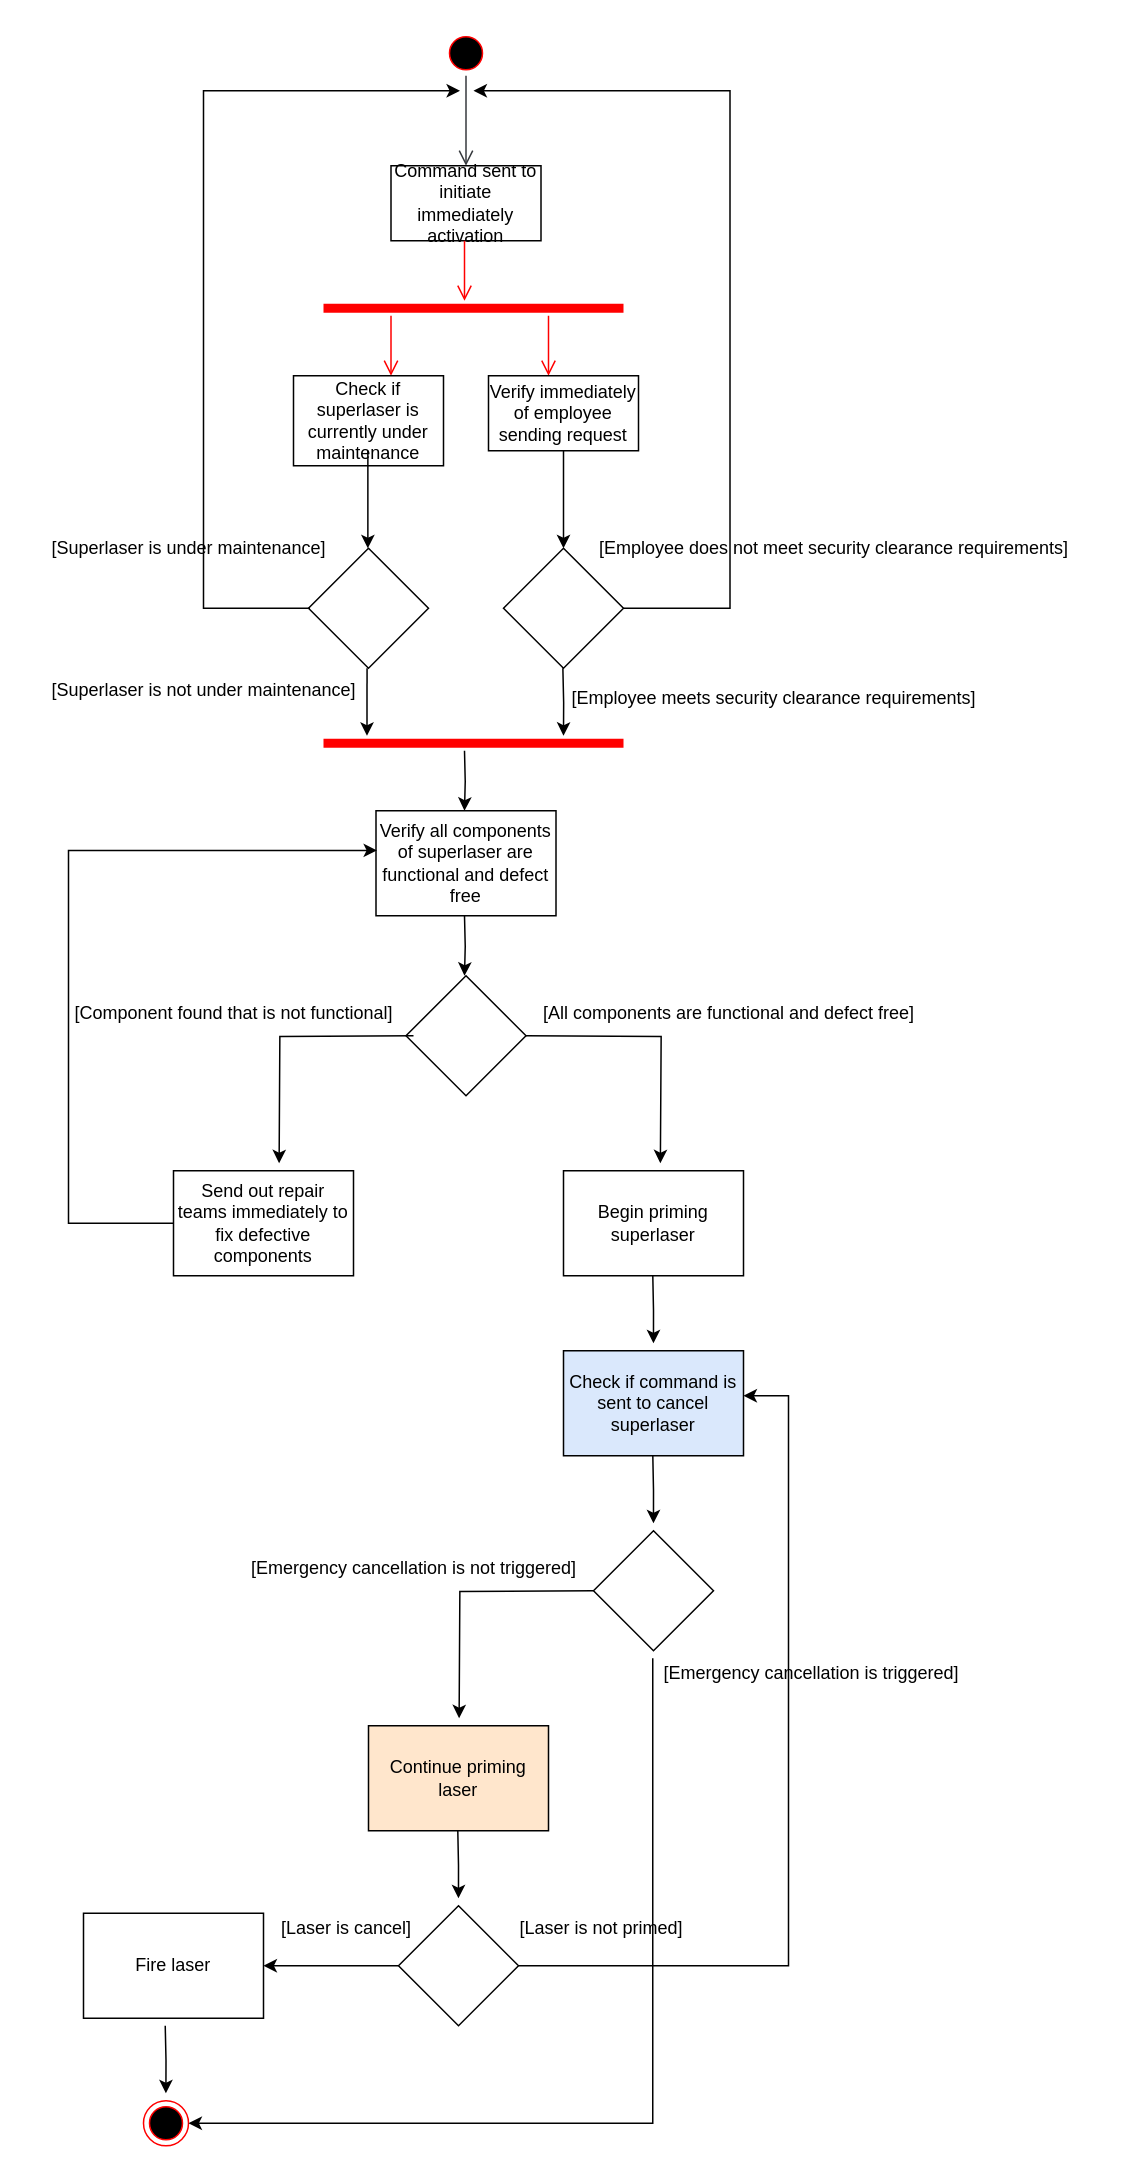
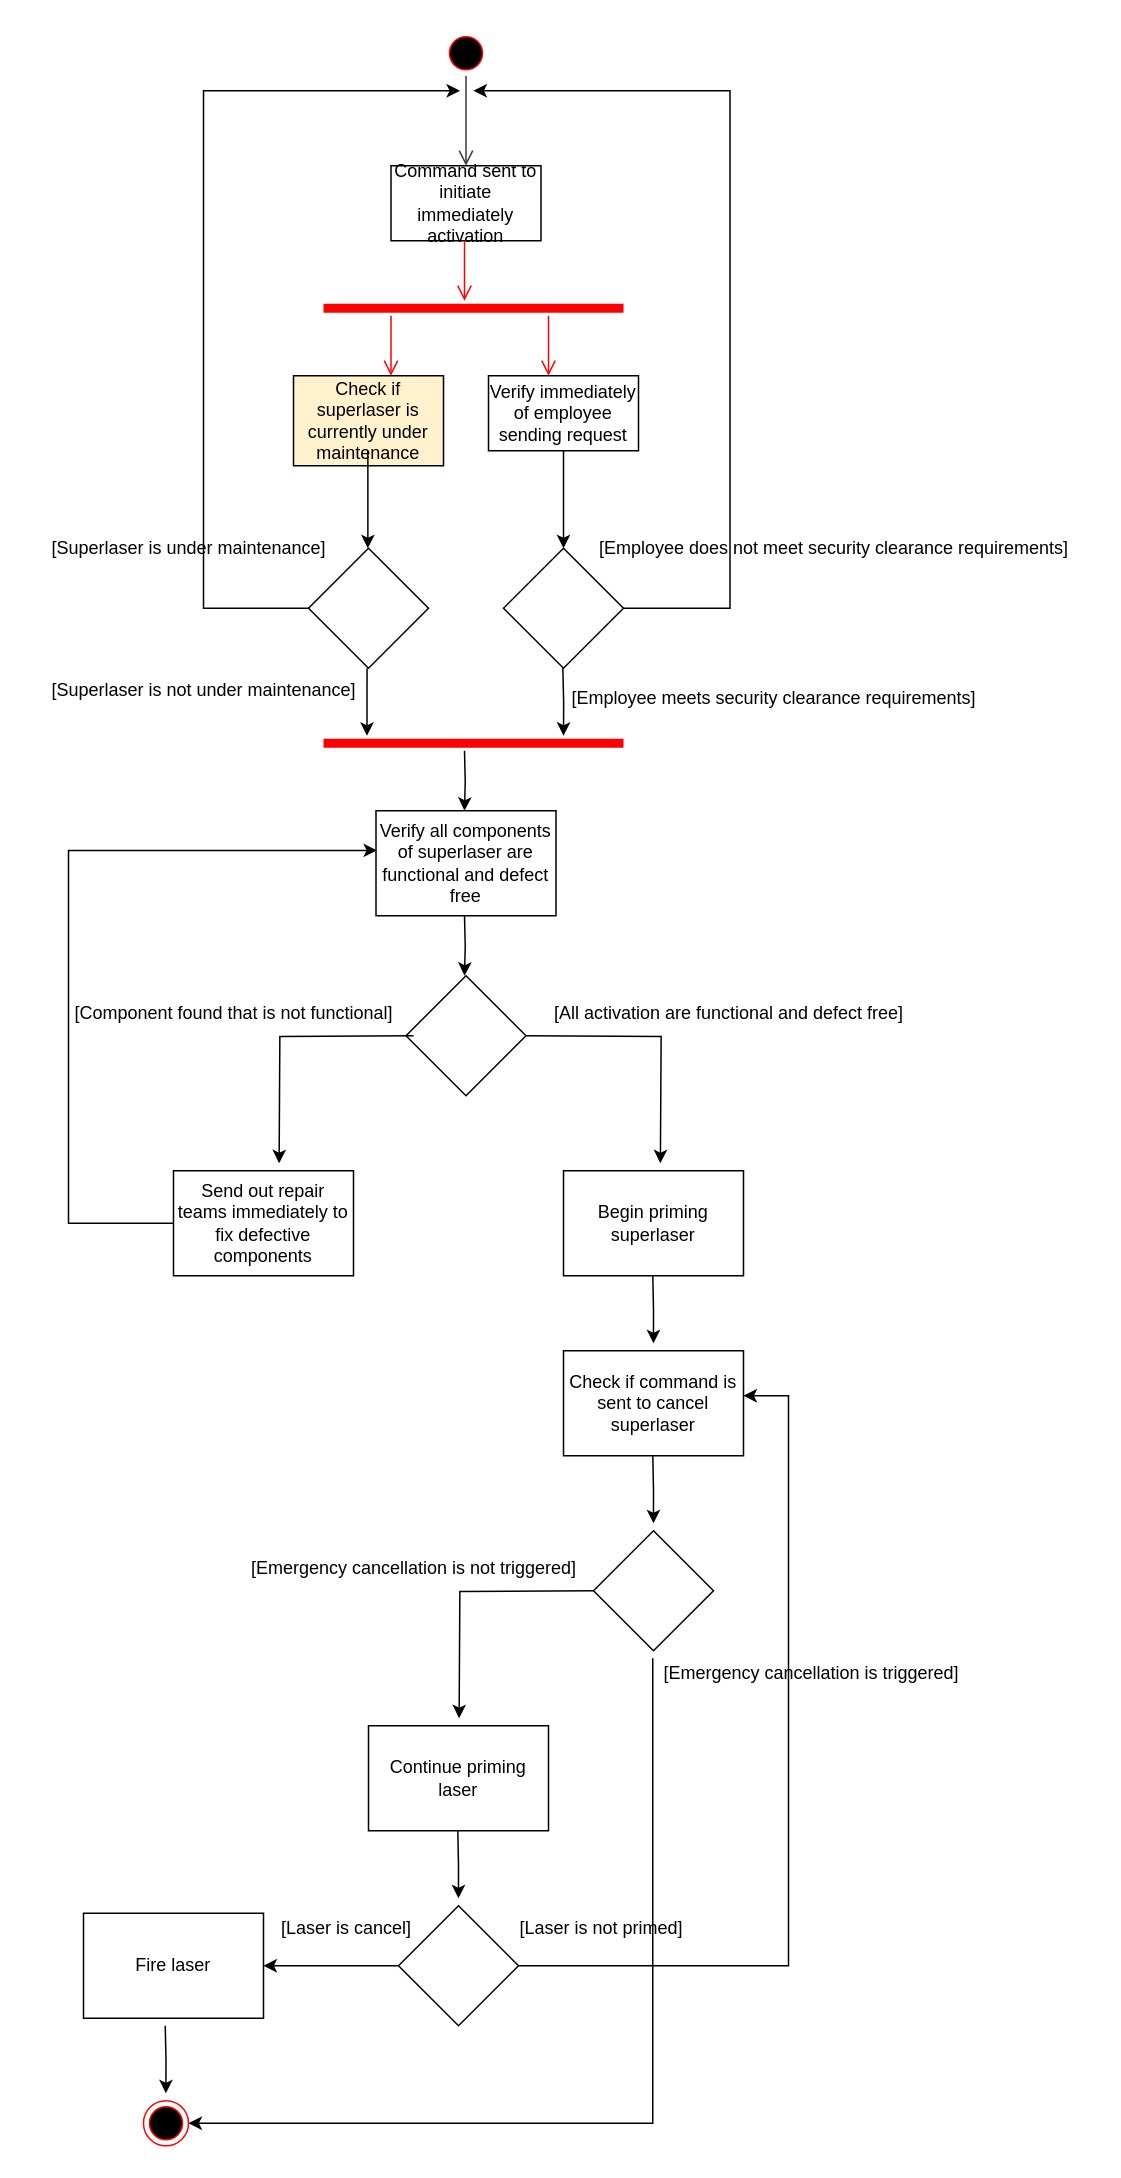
node "Check if superlaser is currently under maintenance": fillcolor #ffffff -> #fff2cc
node "[All components are functional and defect free]": label "[All components are functional and defect free]" -> "[All activation are functional and defect free]"
node "Check if command is sent to cancel superlaser": fillcolor #dae8fc -> #ffffff
node "Continue priming laser": fillcolor #ffe6cc -> #ffffff
